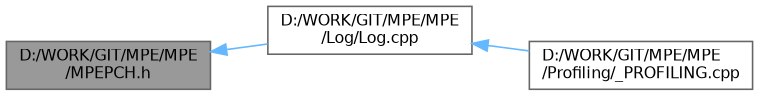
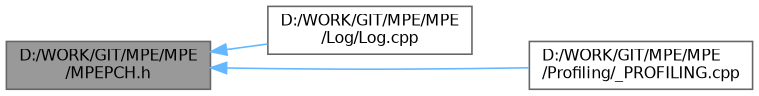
edge "D:/WORK/GIT/MPE/MPE /Profiling/_PROFILING.cpp" -> "D:/WORK/GIT/MPE/MPE /Log/Log.cpp": now "D:/WORK/GIT/MPE/MPE /Profiling/_PROFILING.cpp" -> "D:/WORK/GIT/MPE/MPE /MPEPCH.h"
